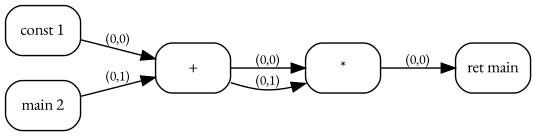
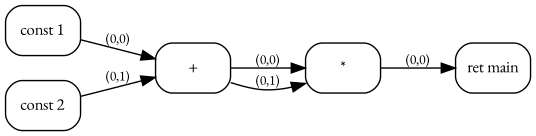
node "main 2": label "main 2" -> "const 2"
